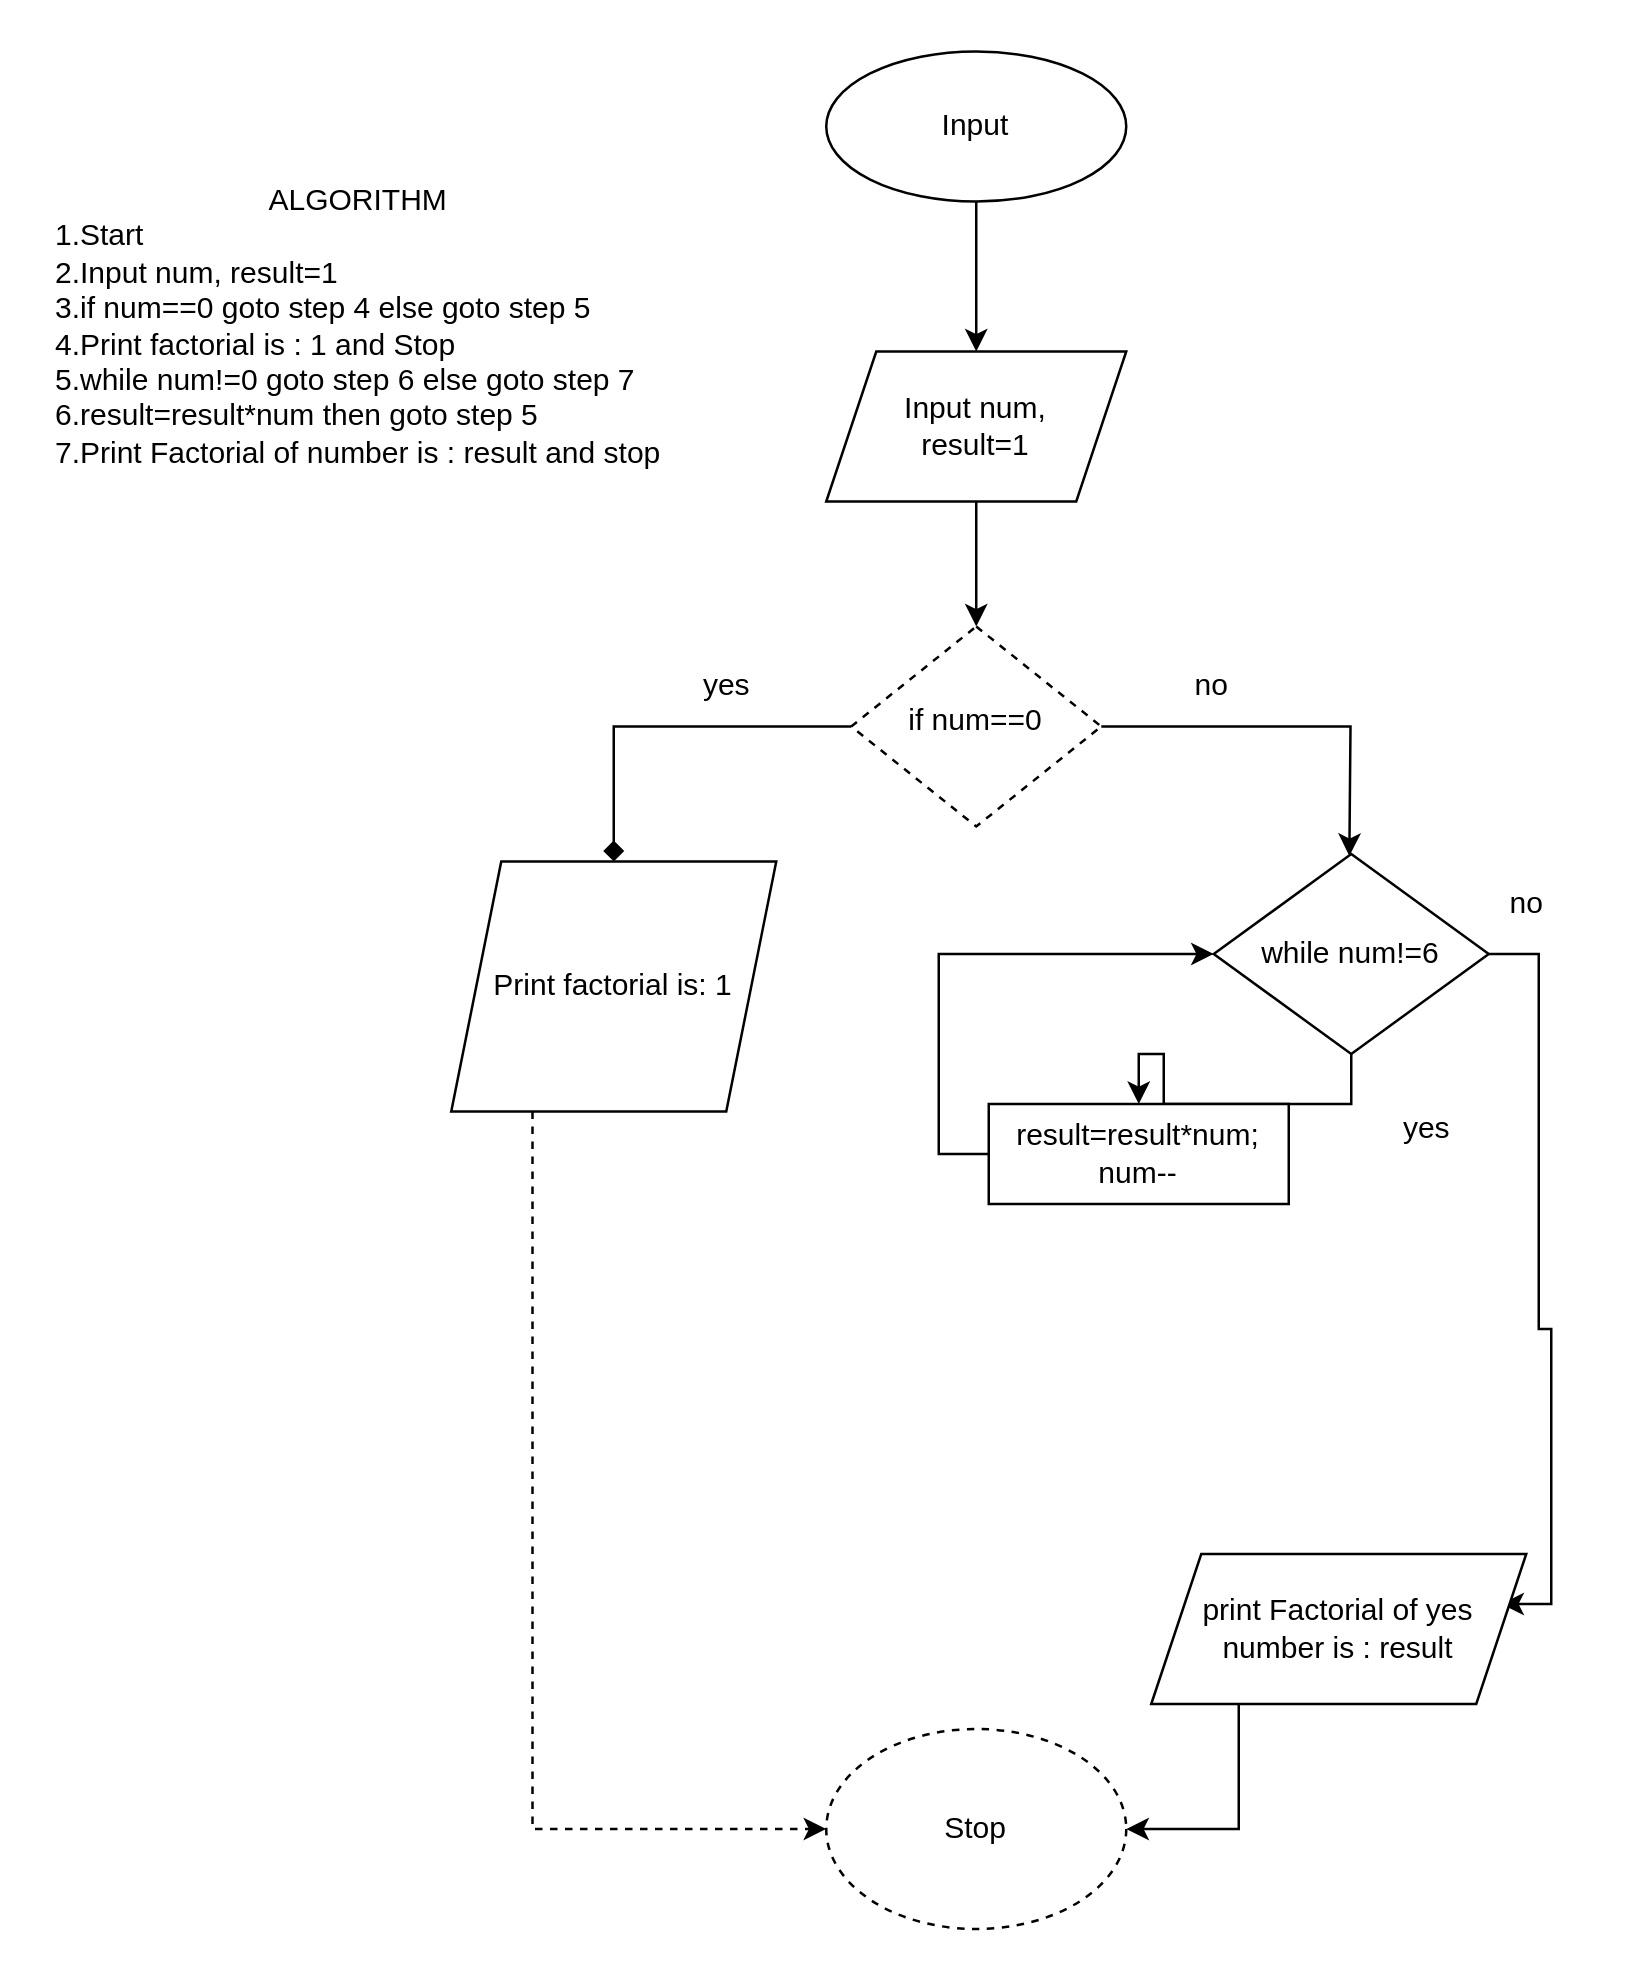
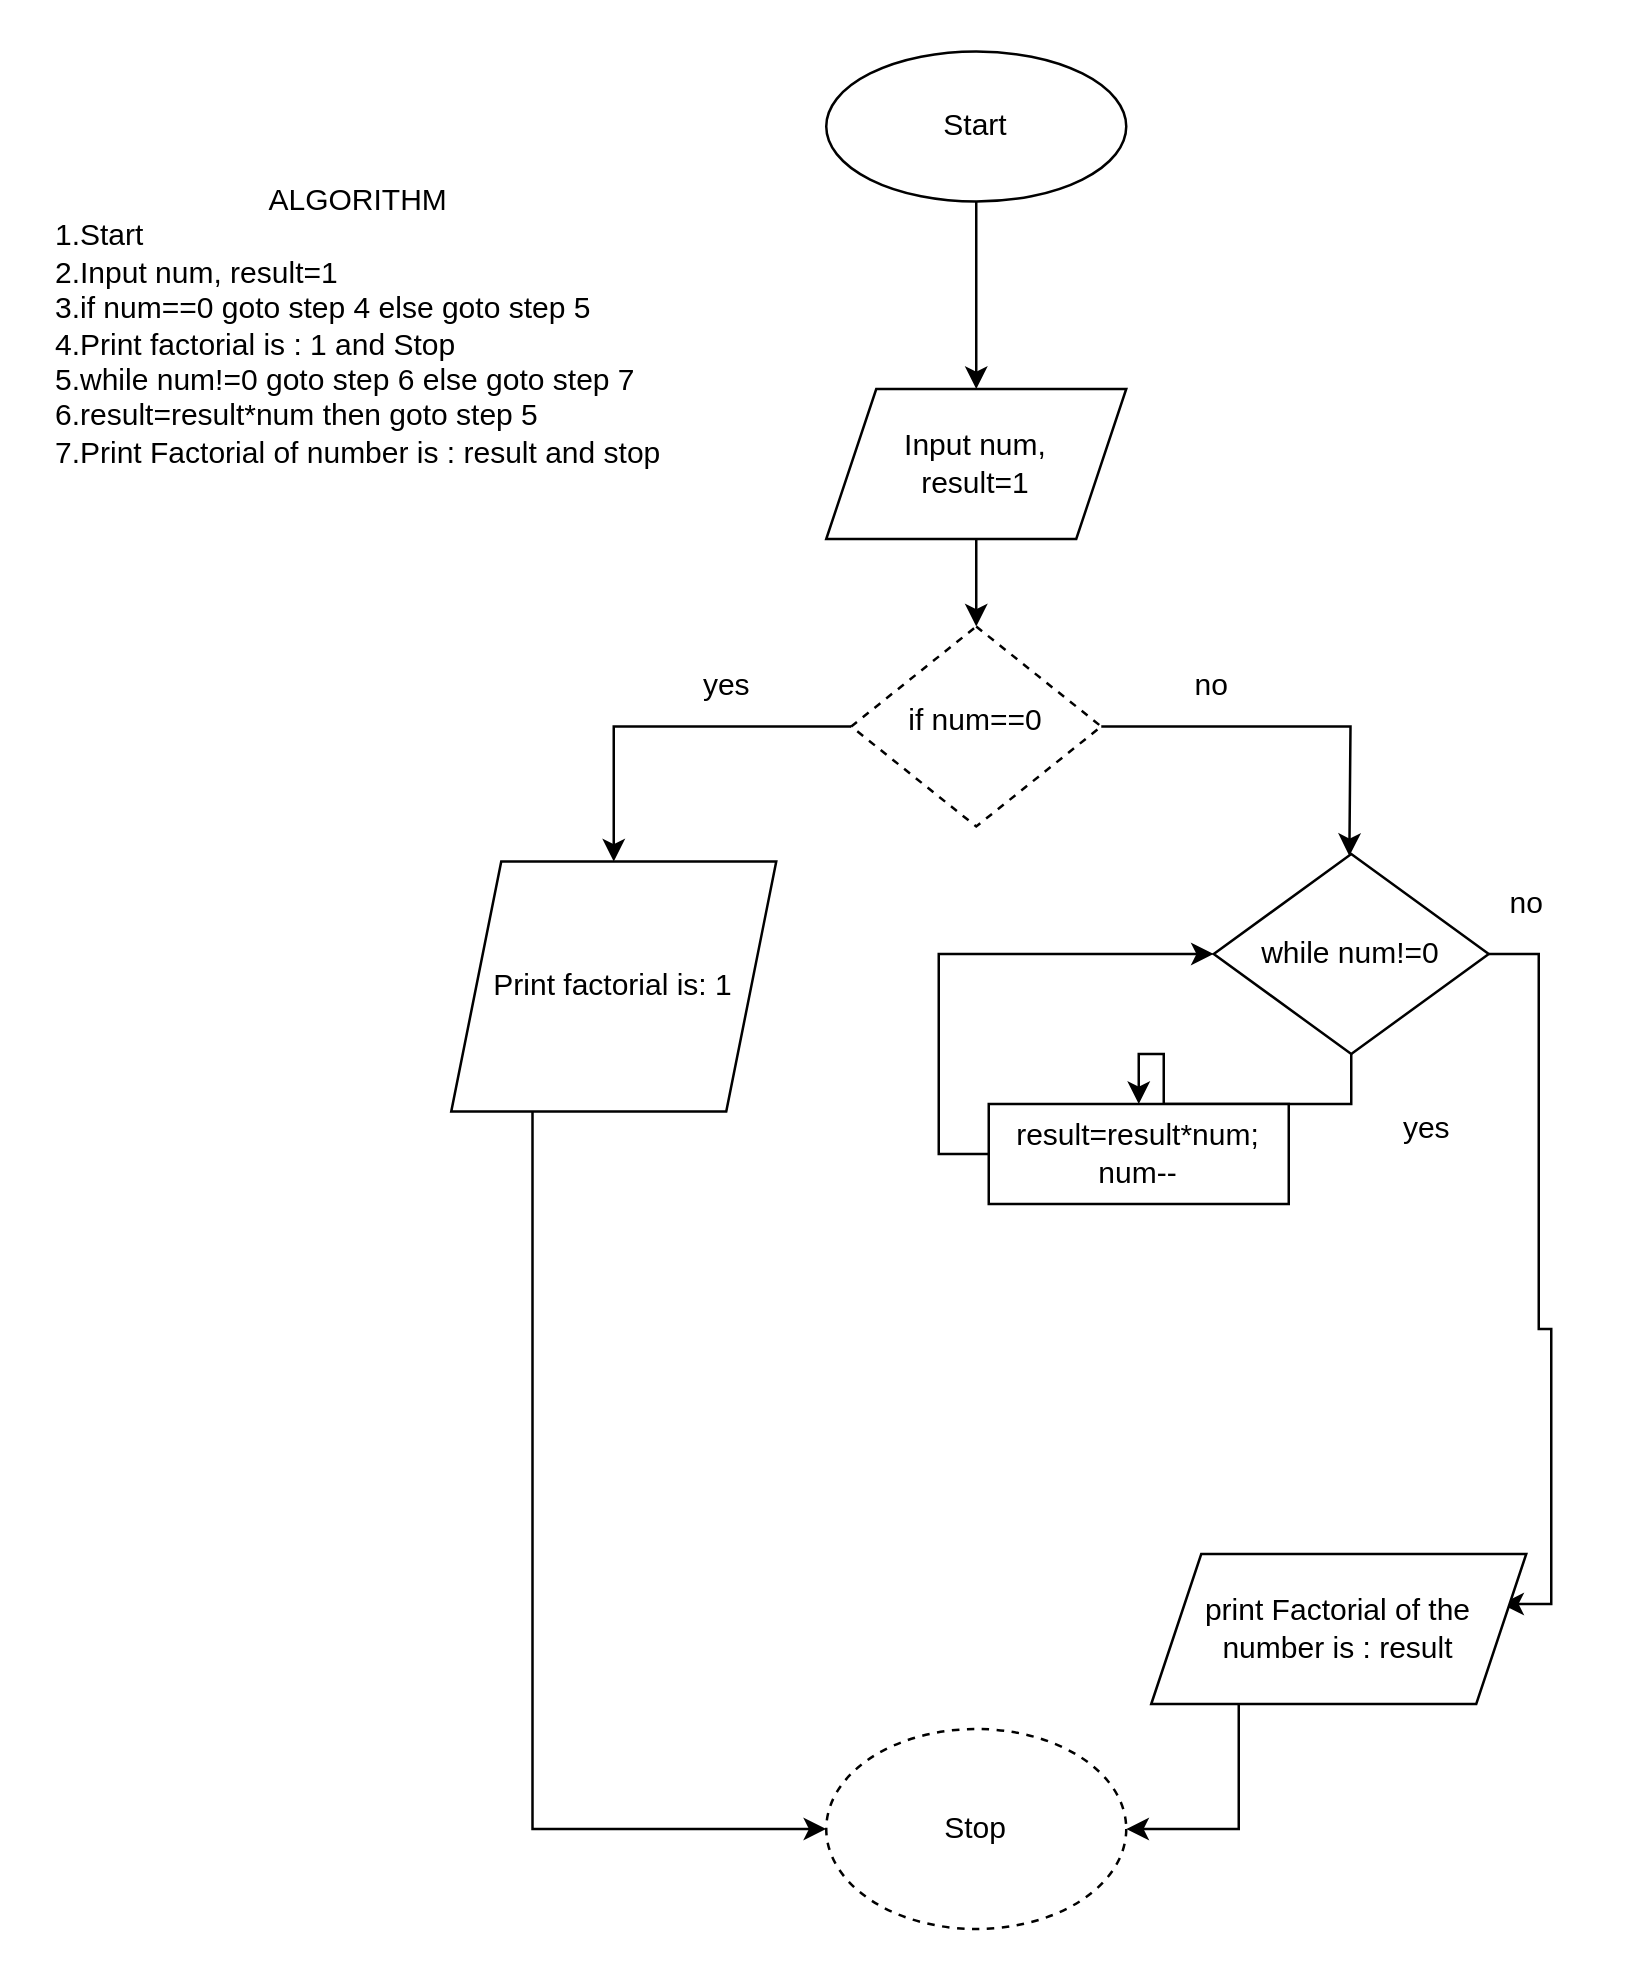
node "Input": label "Input" -> "Start"
node "Input num, result=1": moved (976, 426) -> (976, 464)
edge "if num==0" -> "Print factorial is: 1": arrowhead diamond -> classic
node "while num!=6": label "while num!=6" -> "while num!=0"
edge "Print factorial is: 1" -> "Stop": style dashed -> solid
node "print Factorial of yes number is : result": label "print Factorial of yes number is : result" -> "print Factorial of the number is : result"
